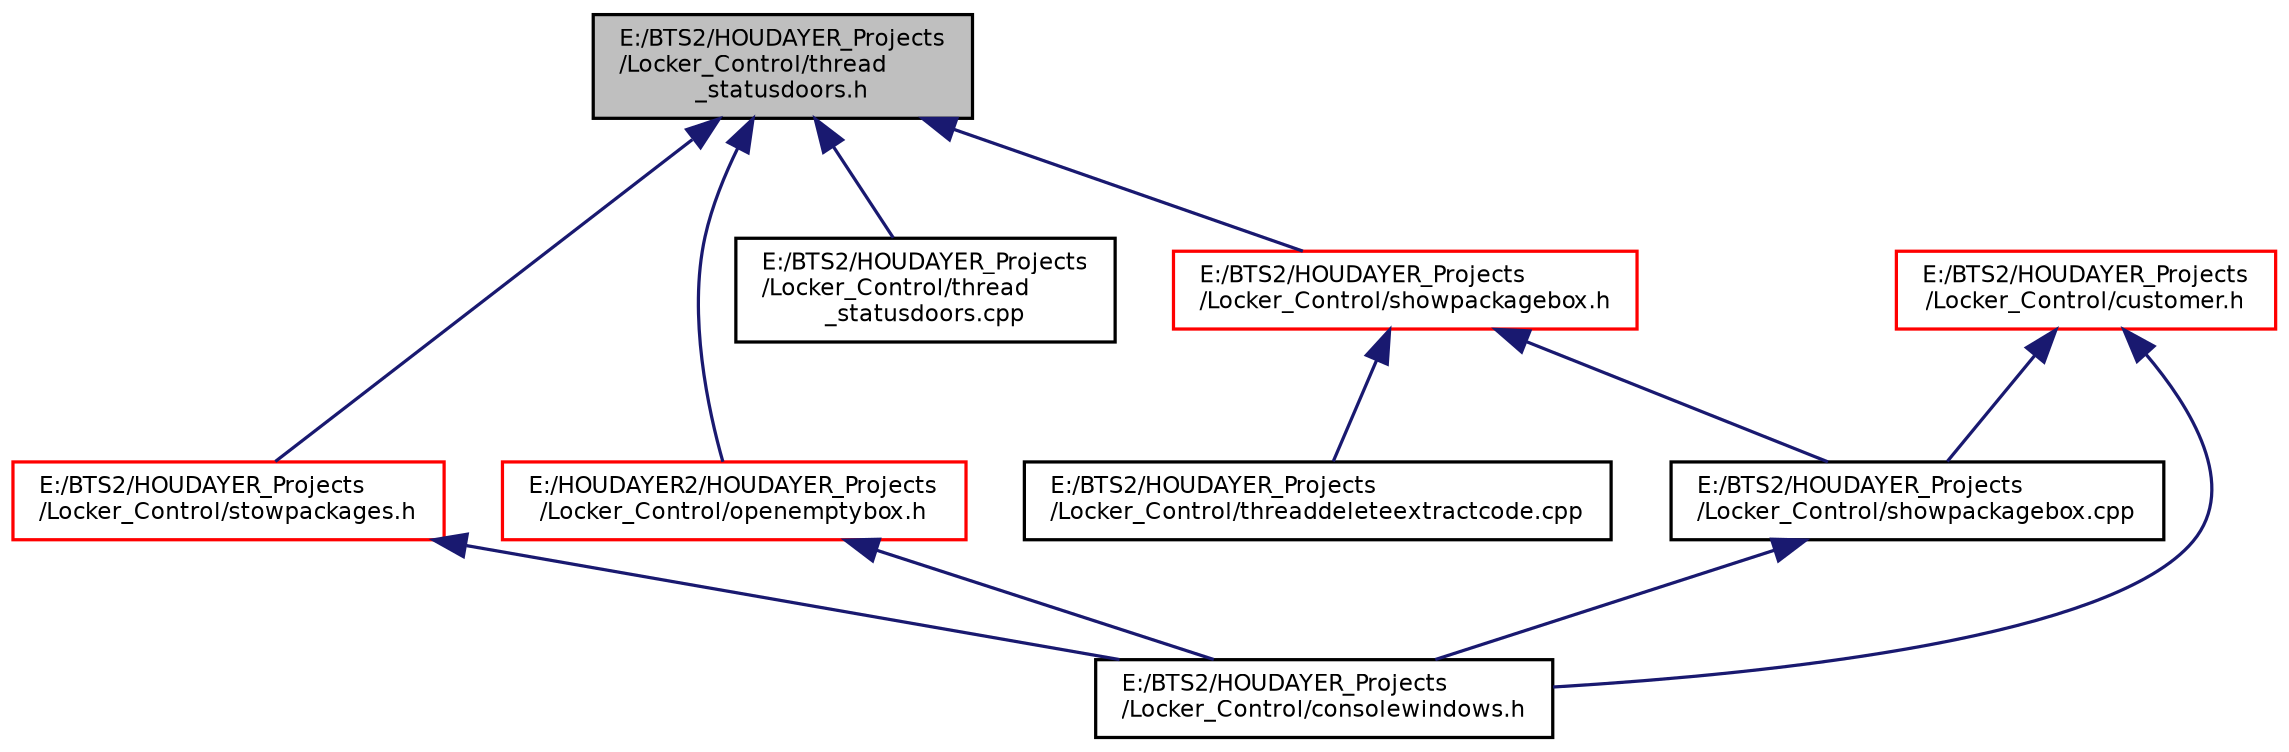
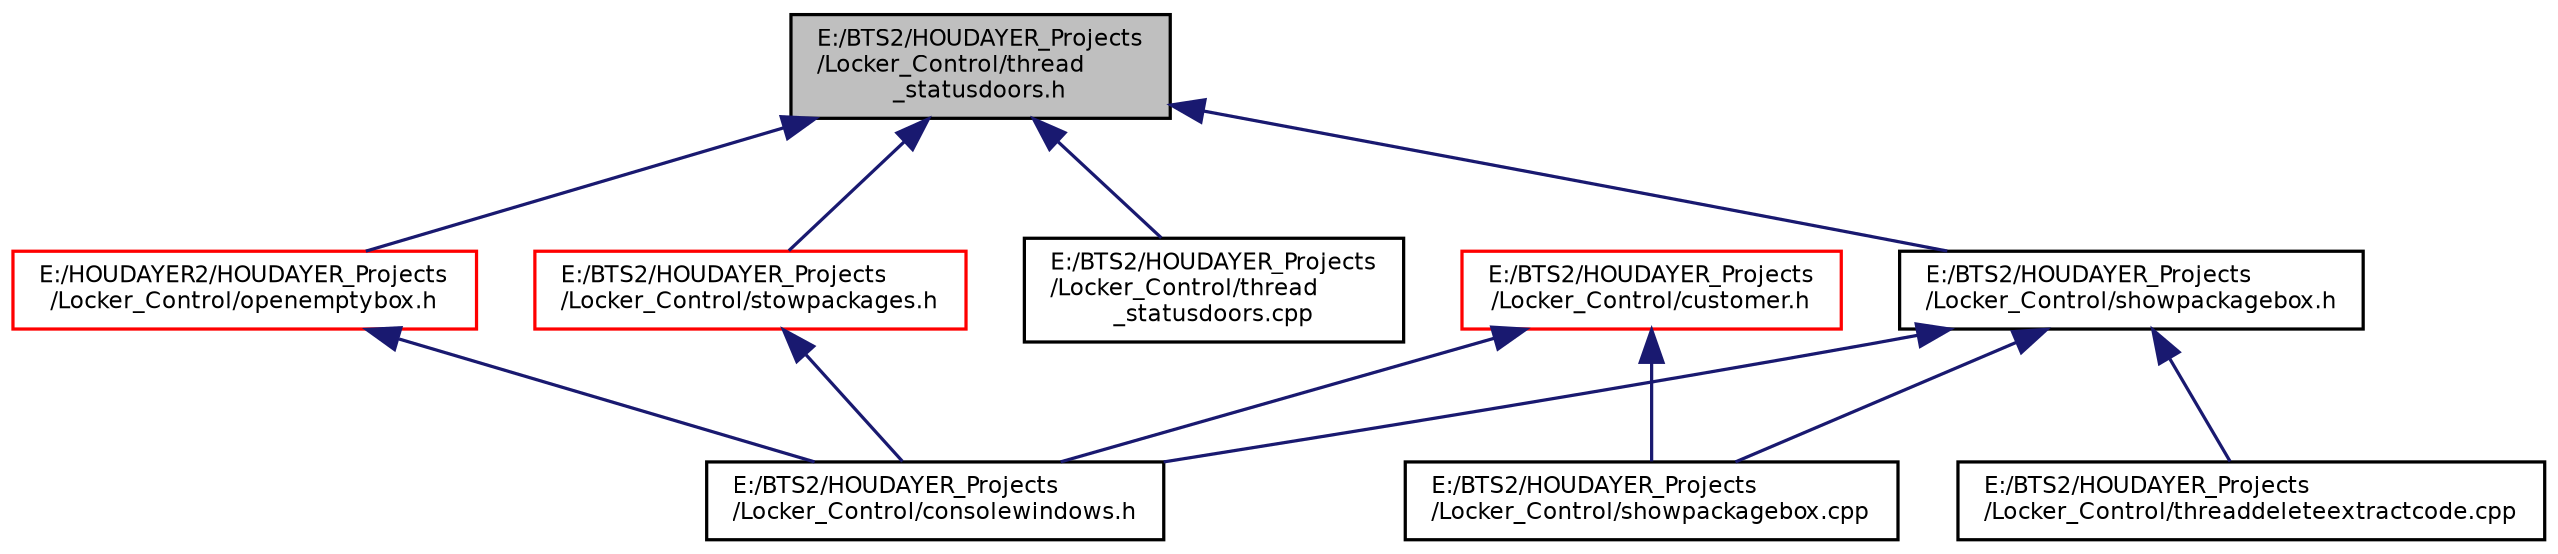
node "E:/BTS2/HOUDAYER_Projects /Locker_Control/showpackagebox.h": color red -> black
edge "E:/BTS2/HOUDAYER_Projects /Locker_Control/consolewindows.h" -> "E:/BTS2/HOUDAYER_Projects /Locker_Control/showpackagebox.cpp": now "E:/BTS2/HOUDAYER_Projects /Locker_Control/consolewindows.h" -> "E:/BTS2/HOUDAYER_Projects /Locker_Control/showpackagebox.h"
